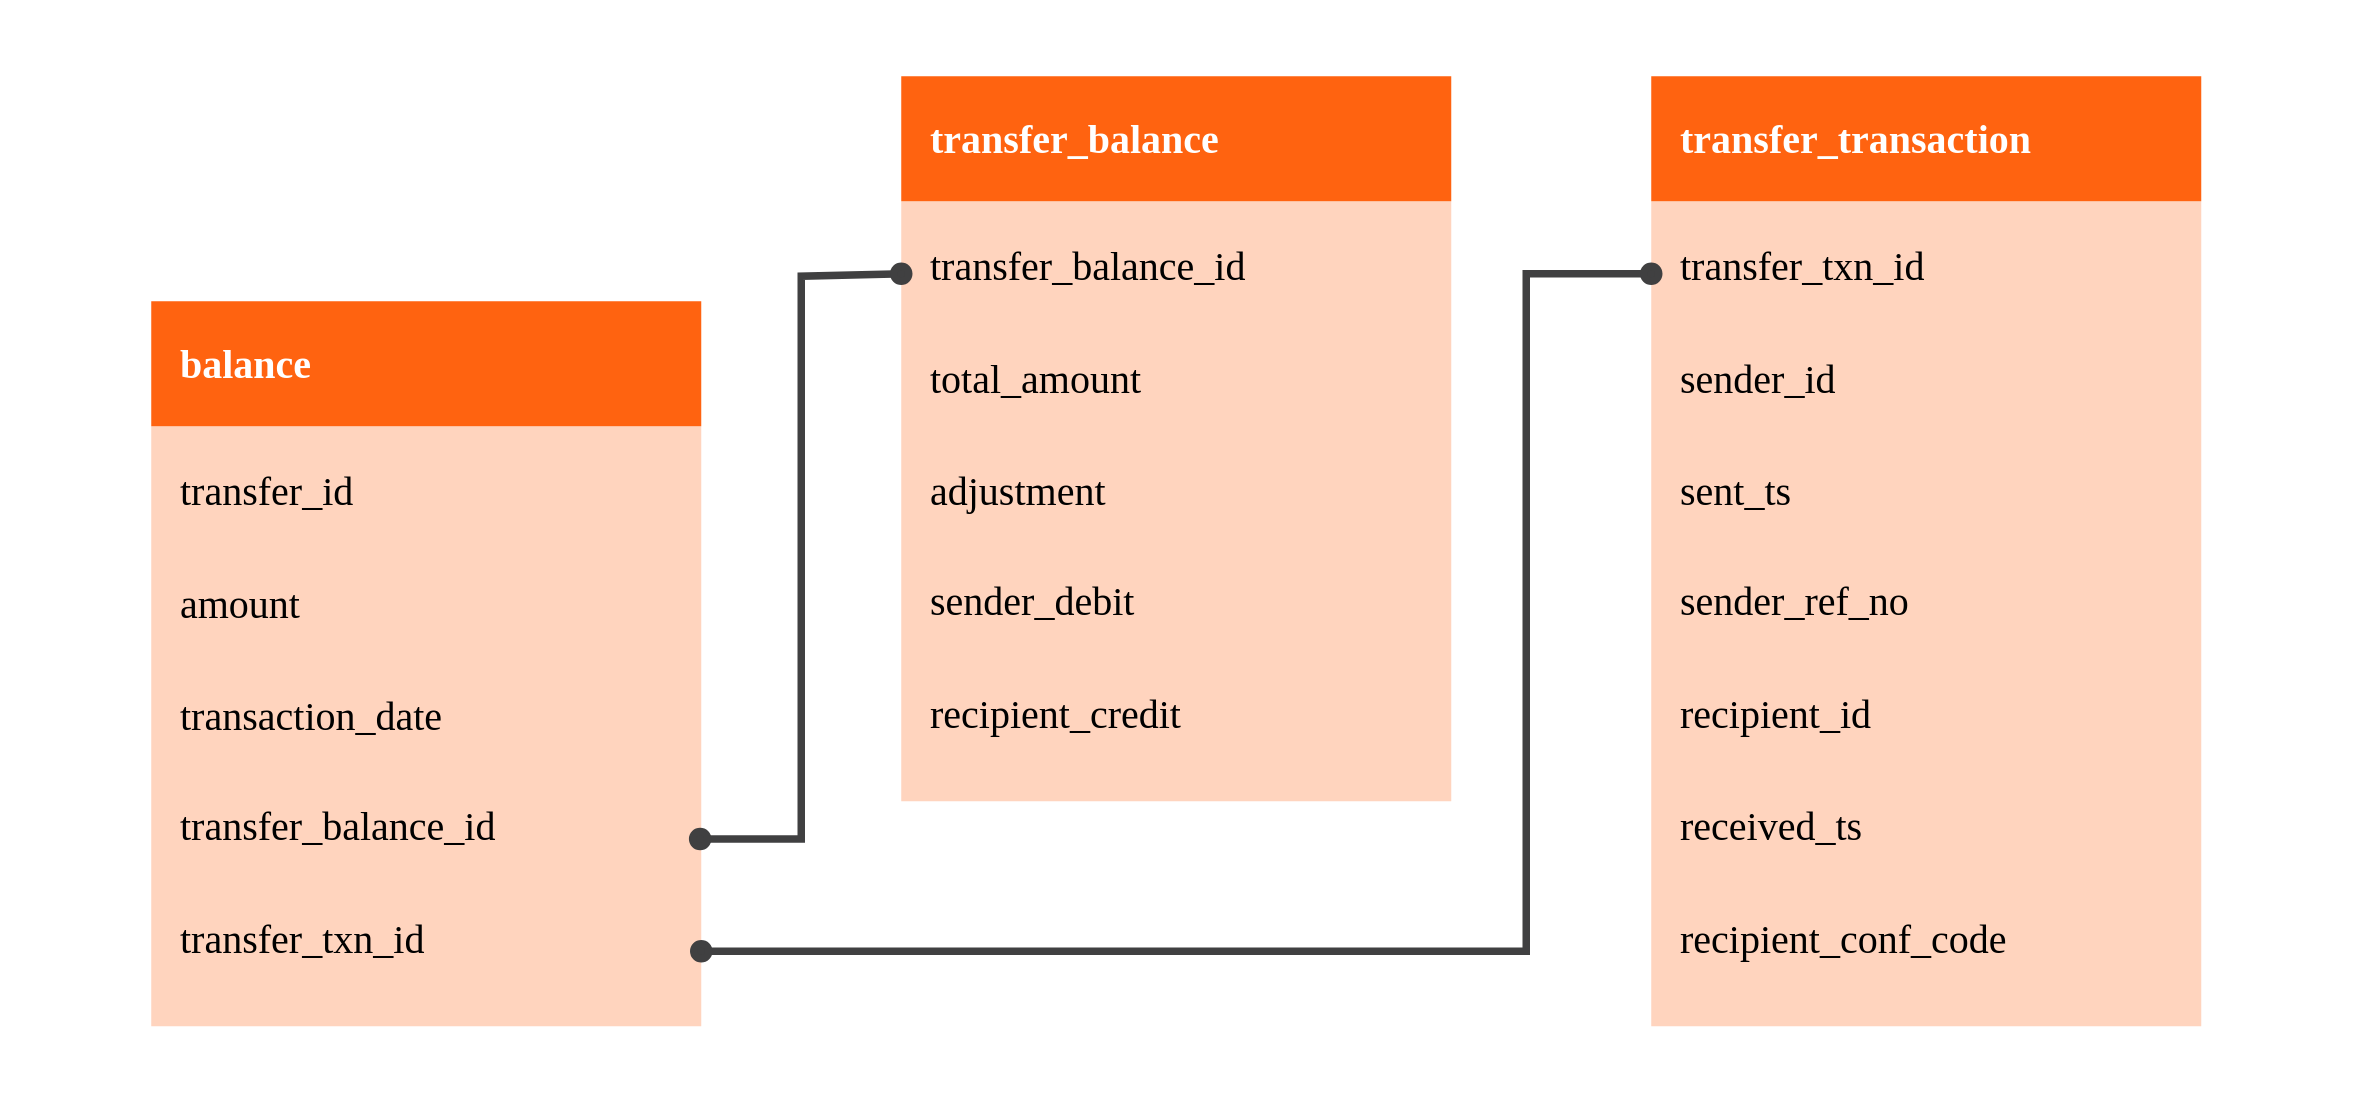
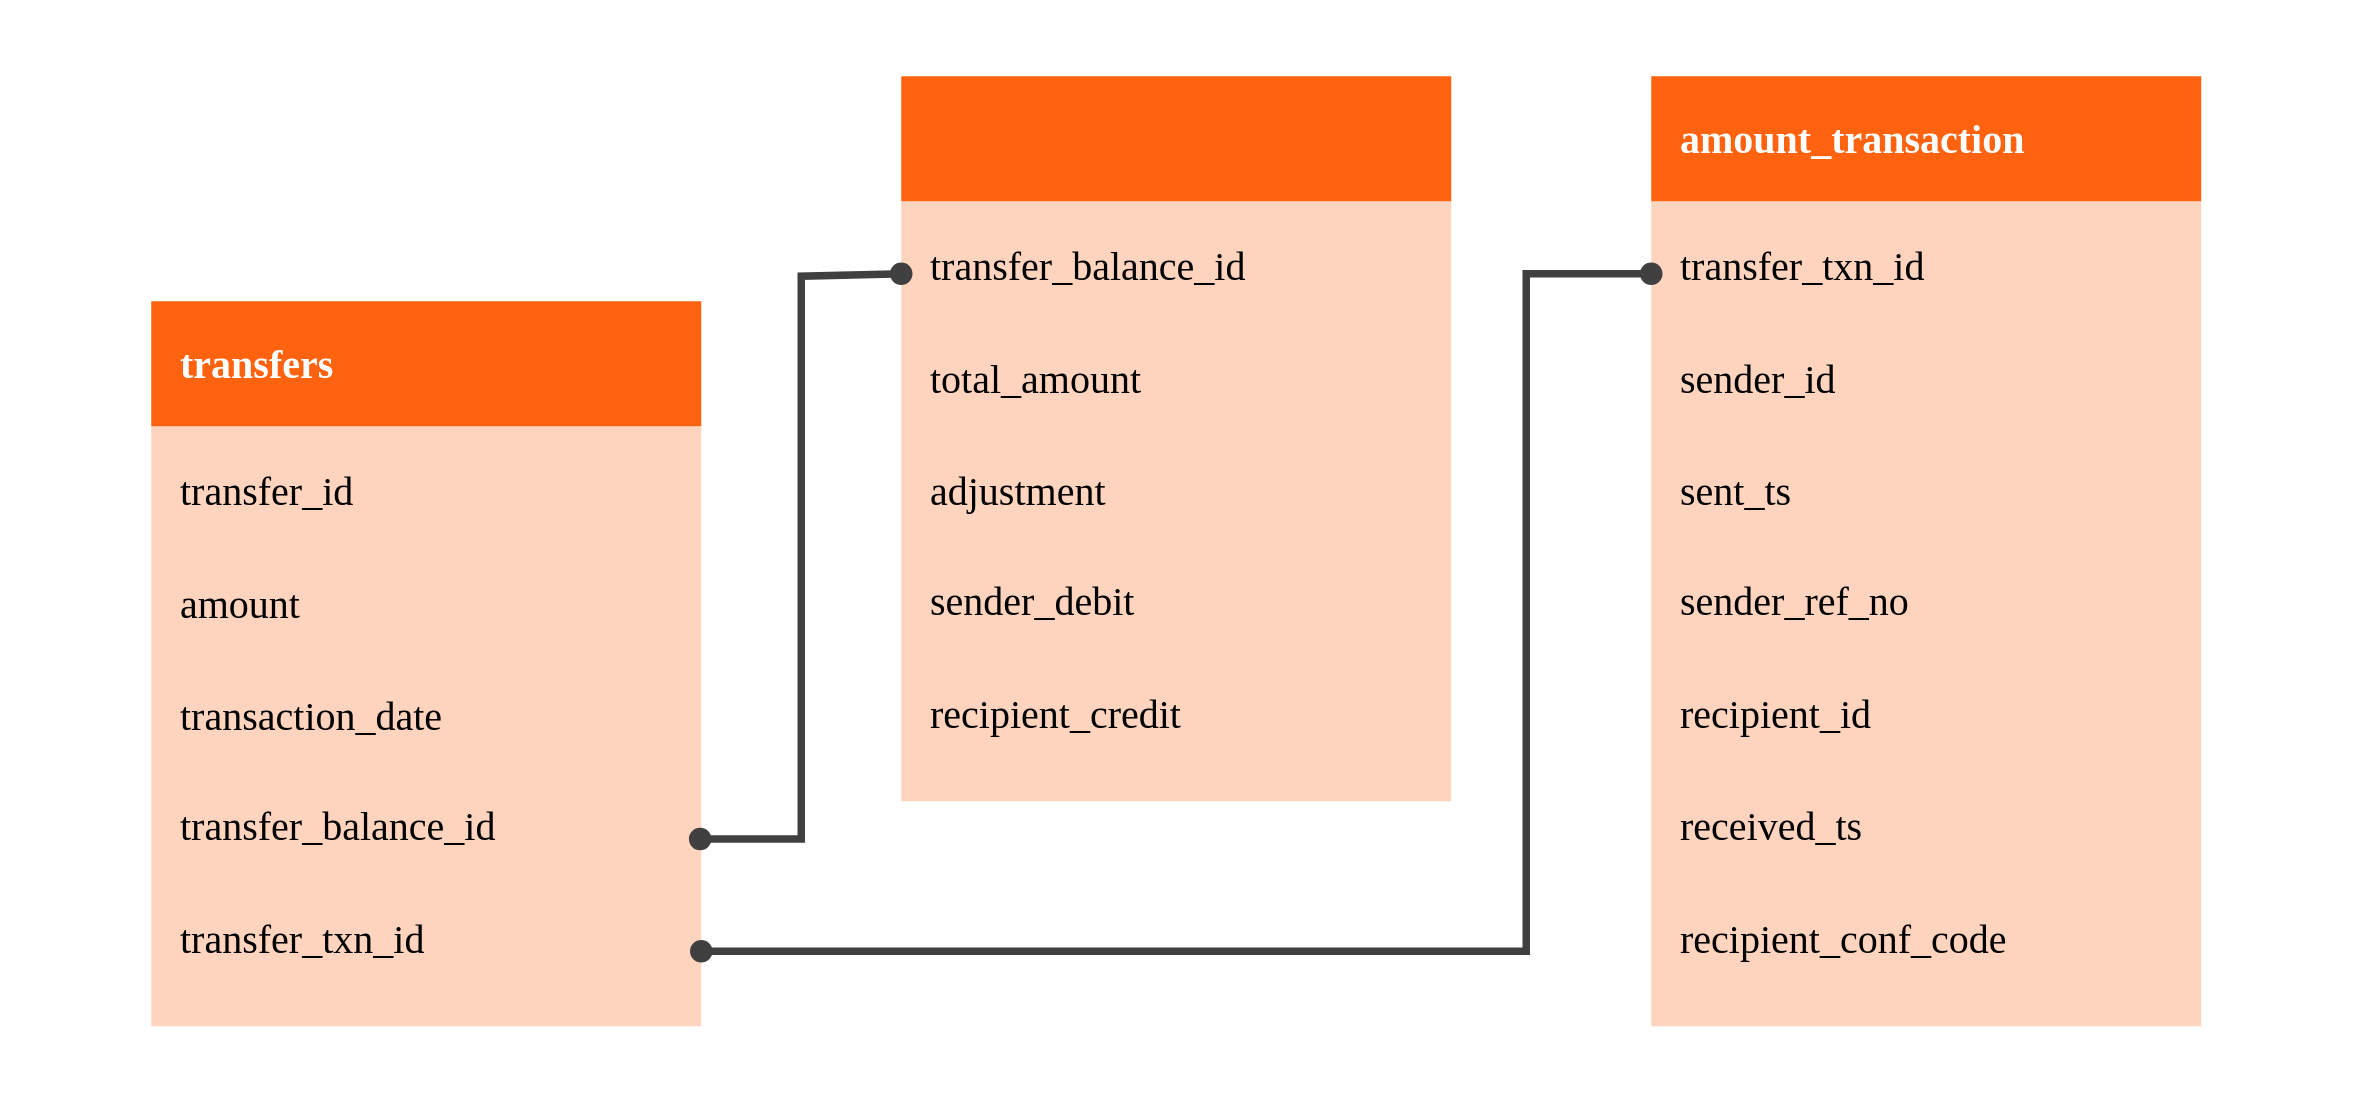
node "transfer_balance": removed
node "transfer_transaction": label "transfer_transaction" -> "amount_transaction"
node "balance": label "balance" -> "transfers"
